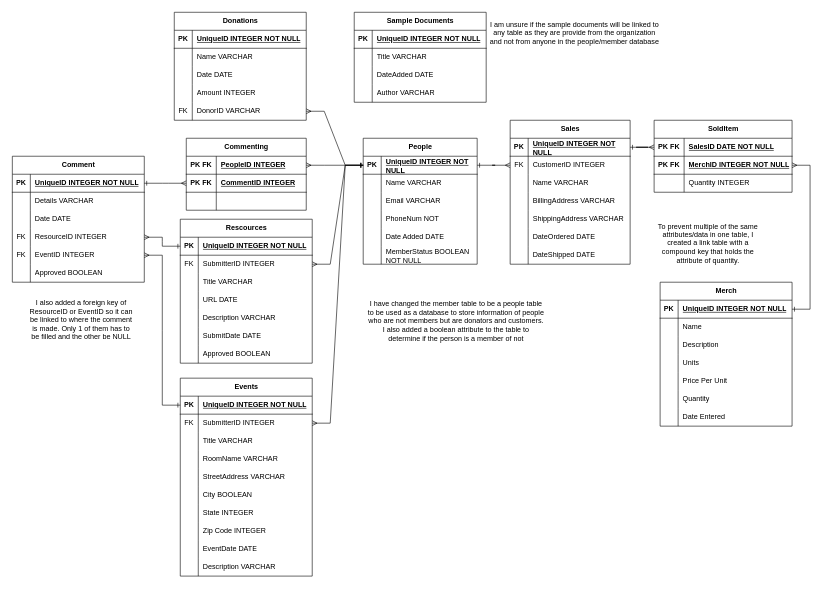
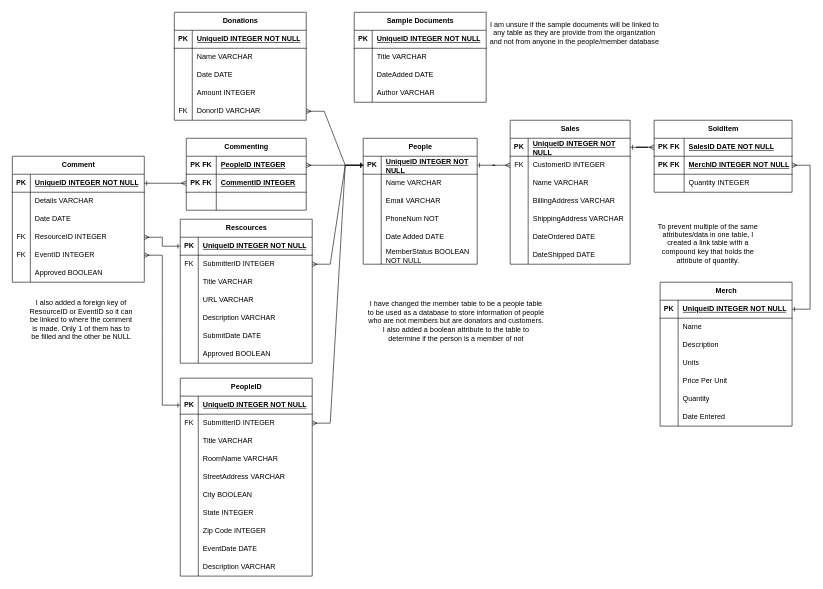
node "URL DATE": label "URL DATE" -> "URL VARCHAR"
node "Events": label "Events" -> "PeopleID"
